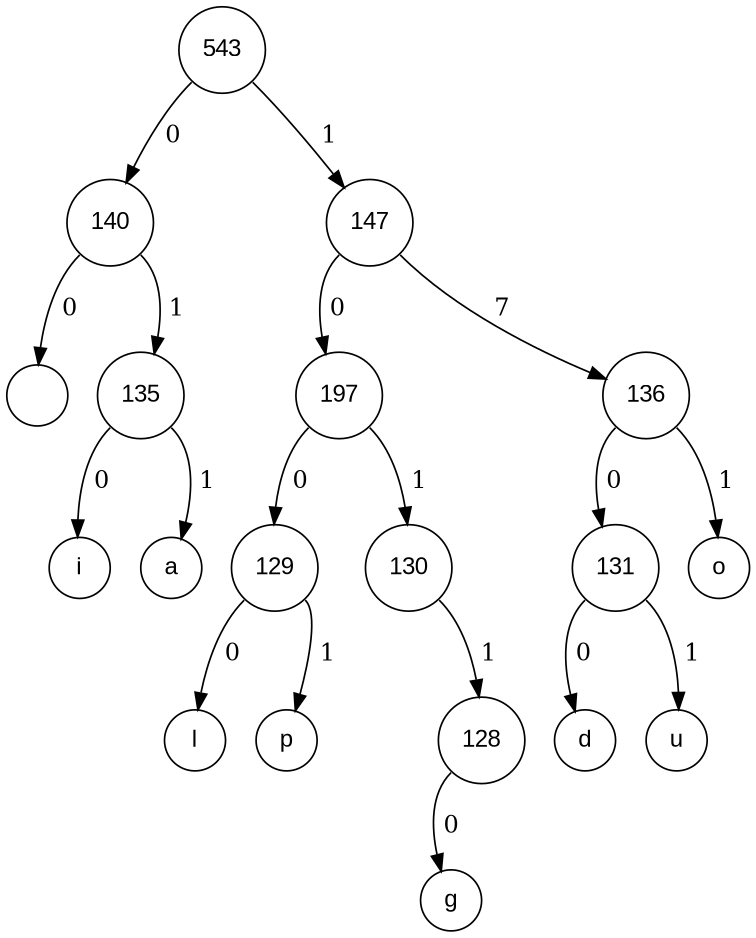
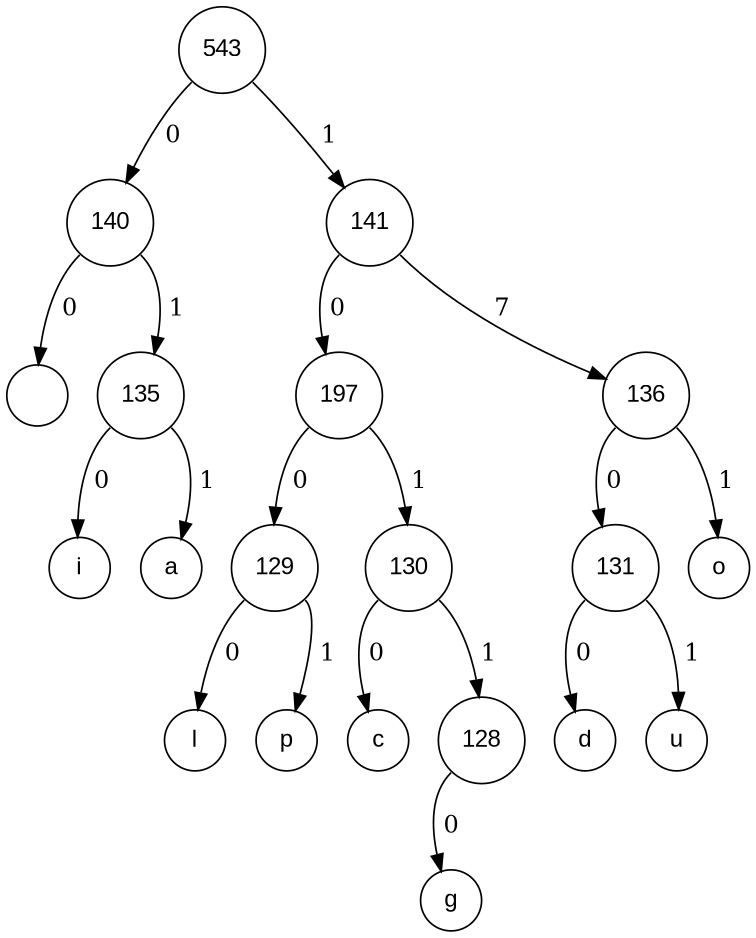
node "147": label "147" -> "141"
node "c": added
